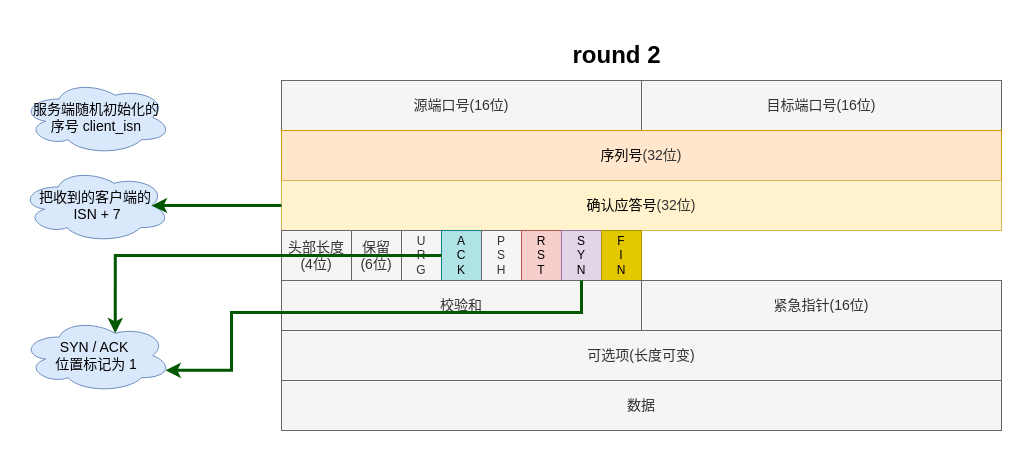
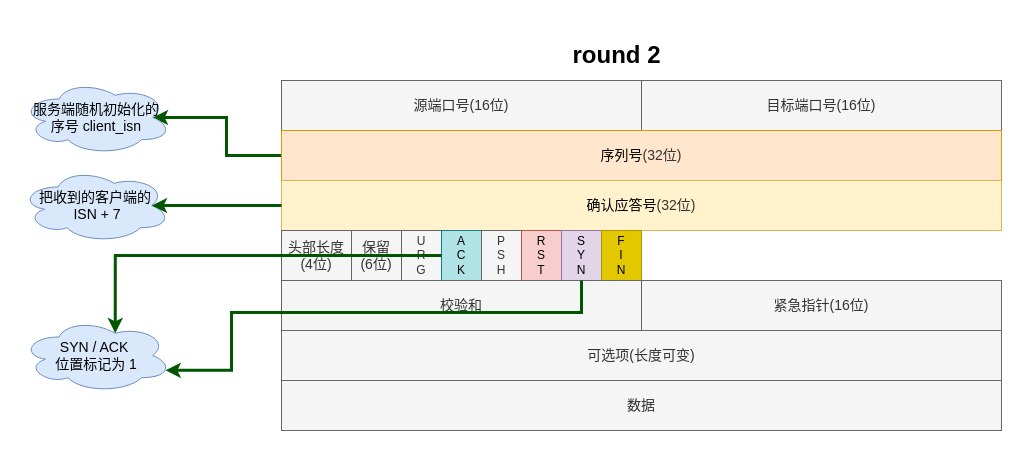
edge "序列号(32位)" -> "服务端随机初始化的 序号 client_isn": added
